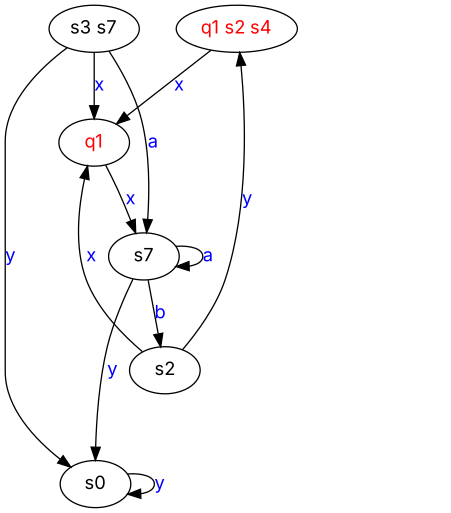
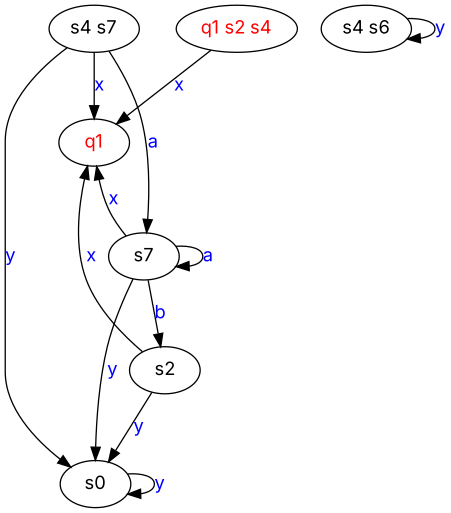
node "s3 s7": label "s3 s7" -> "s4 s7"
node "s4 s6": added
edge "q1" -> "s7": reversed
edge "s2" -> "q1 s2 s4": now "s2" -> "s0"
